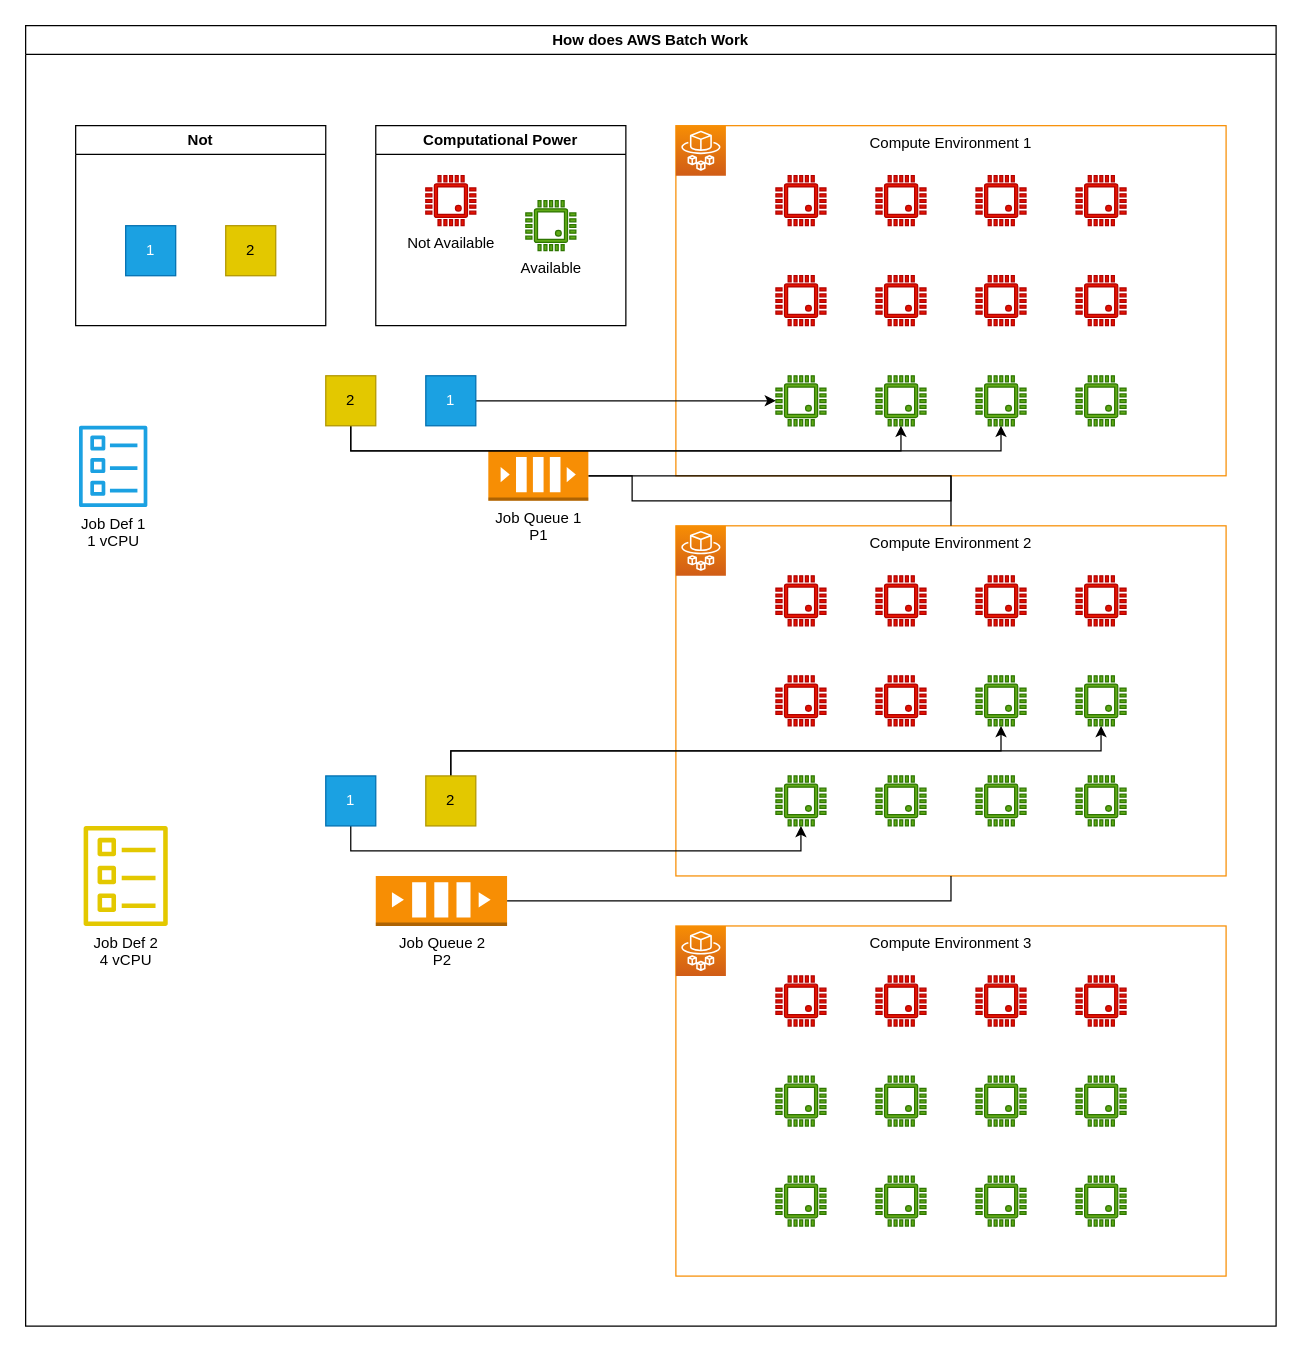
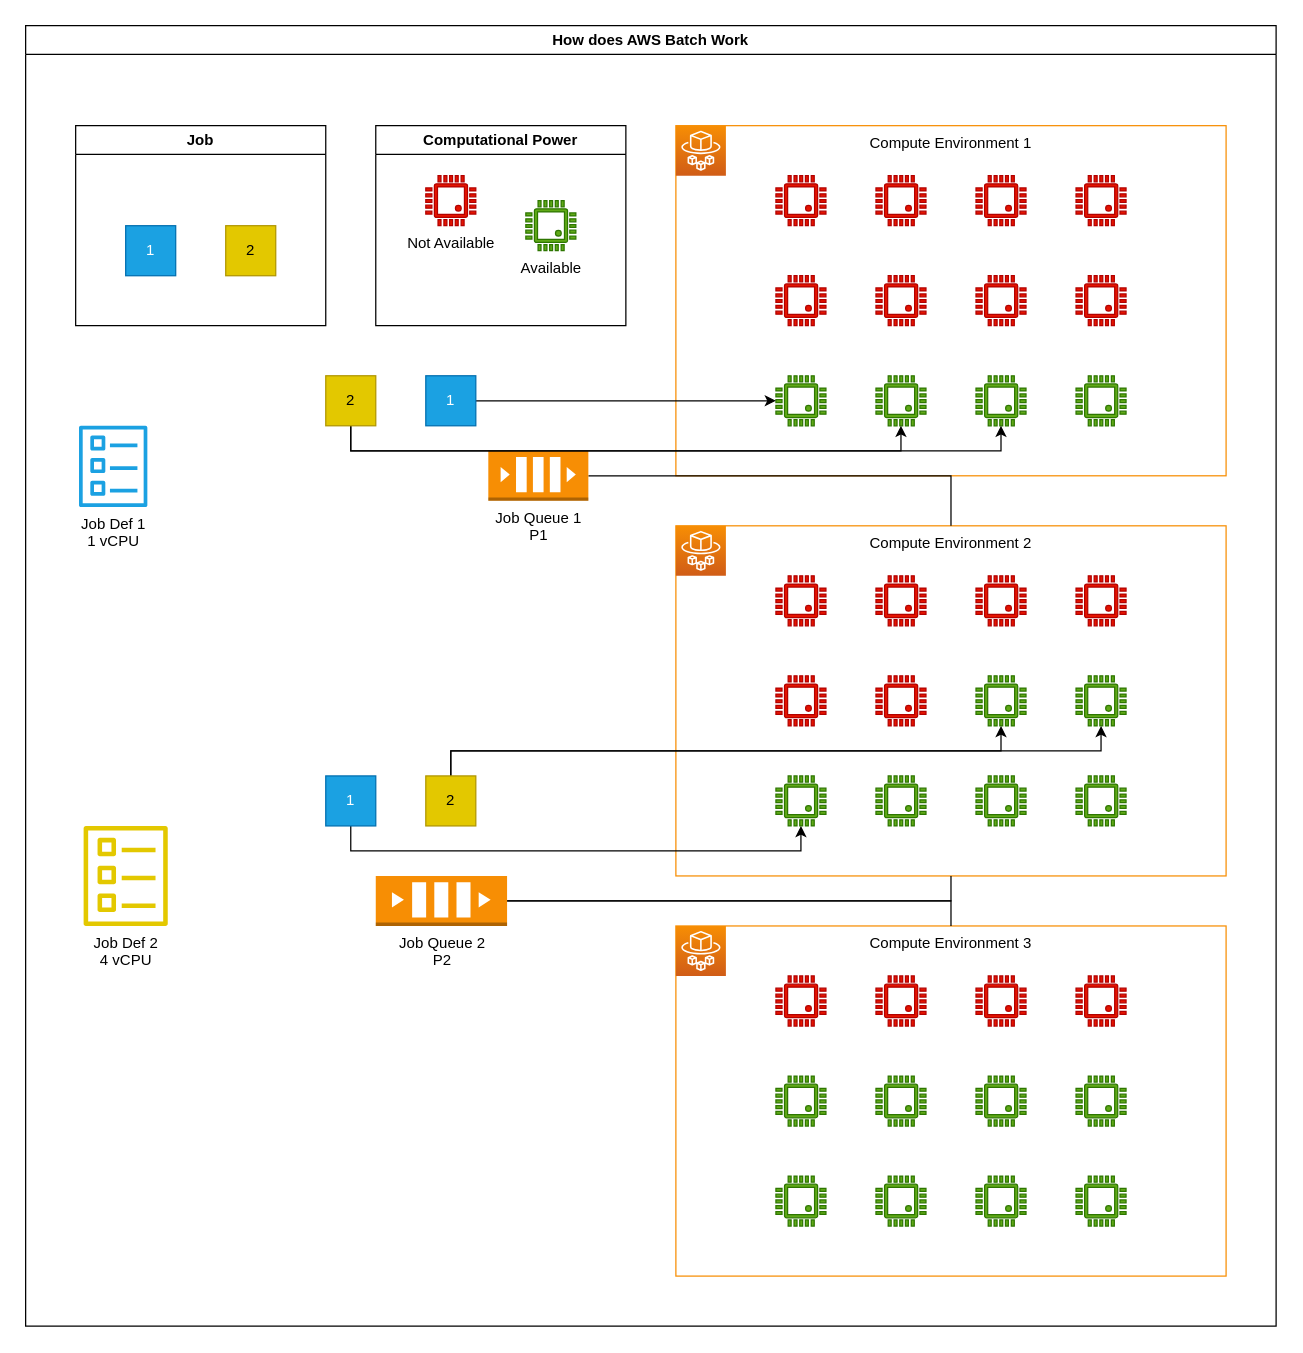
node "Not": label "Not" -> "Job"
edge "Compute Environment 1" -- "Job Queue 1 P1": removed
edge "Job Queue 2 P2" -- "Compute Environment 3": added
